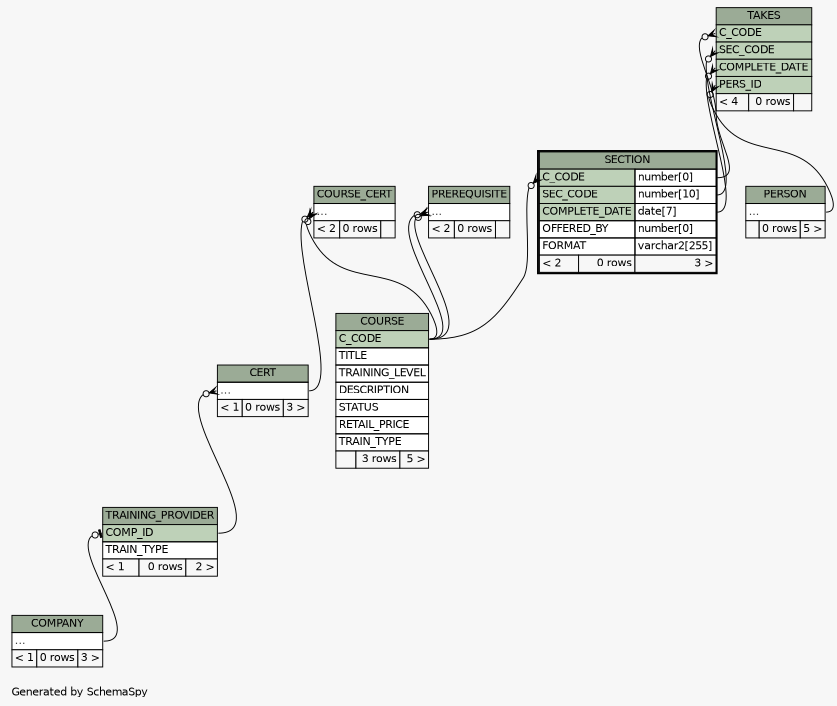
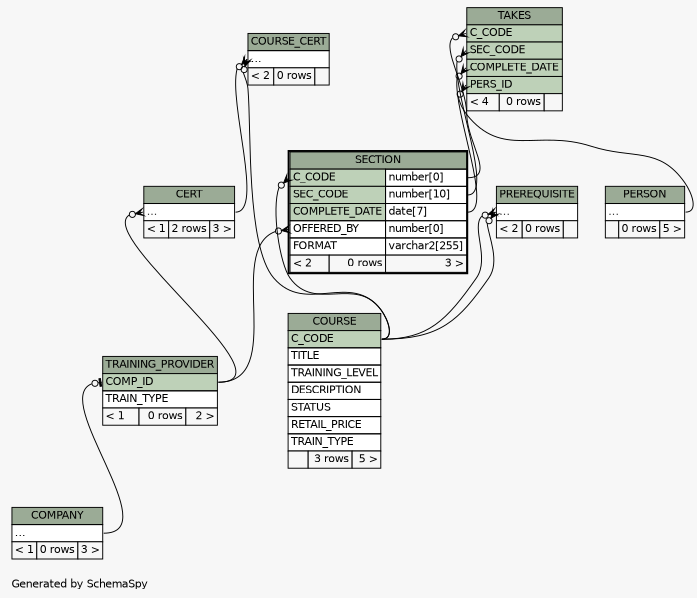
edge "TRAINING_PROVIDER" -> "SECTION": added
node "CERT": text "0 rows" -> "2 rows"
